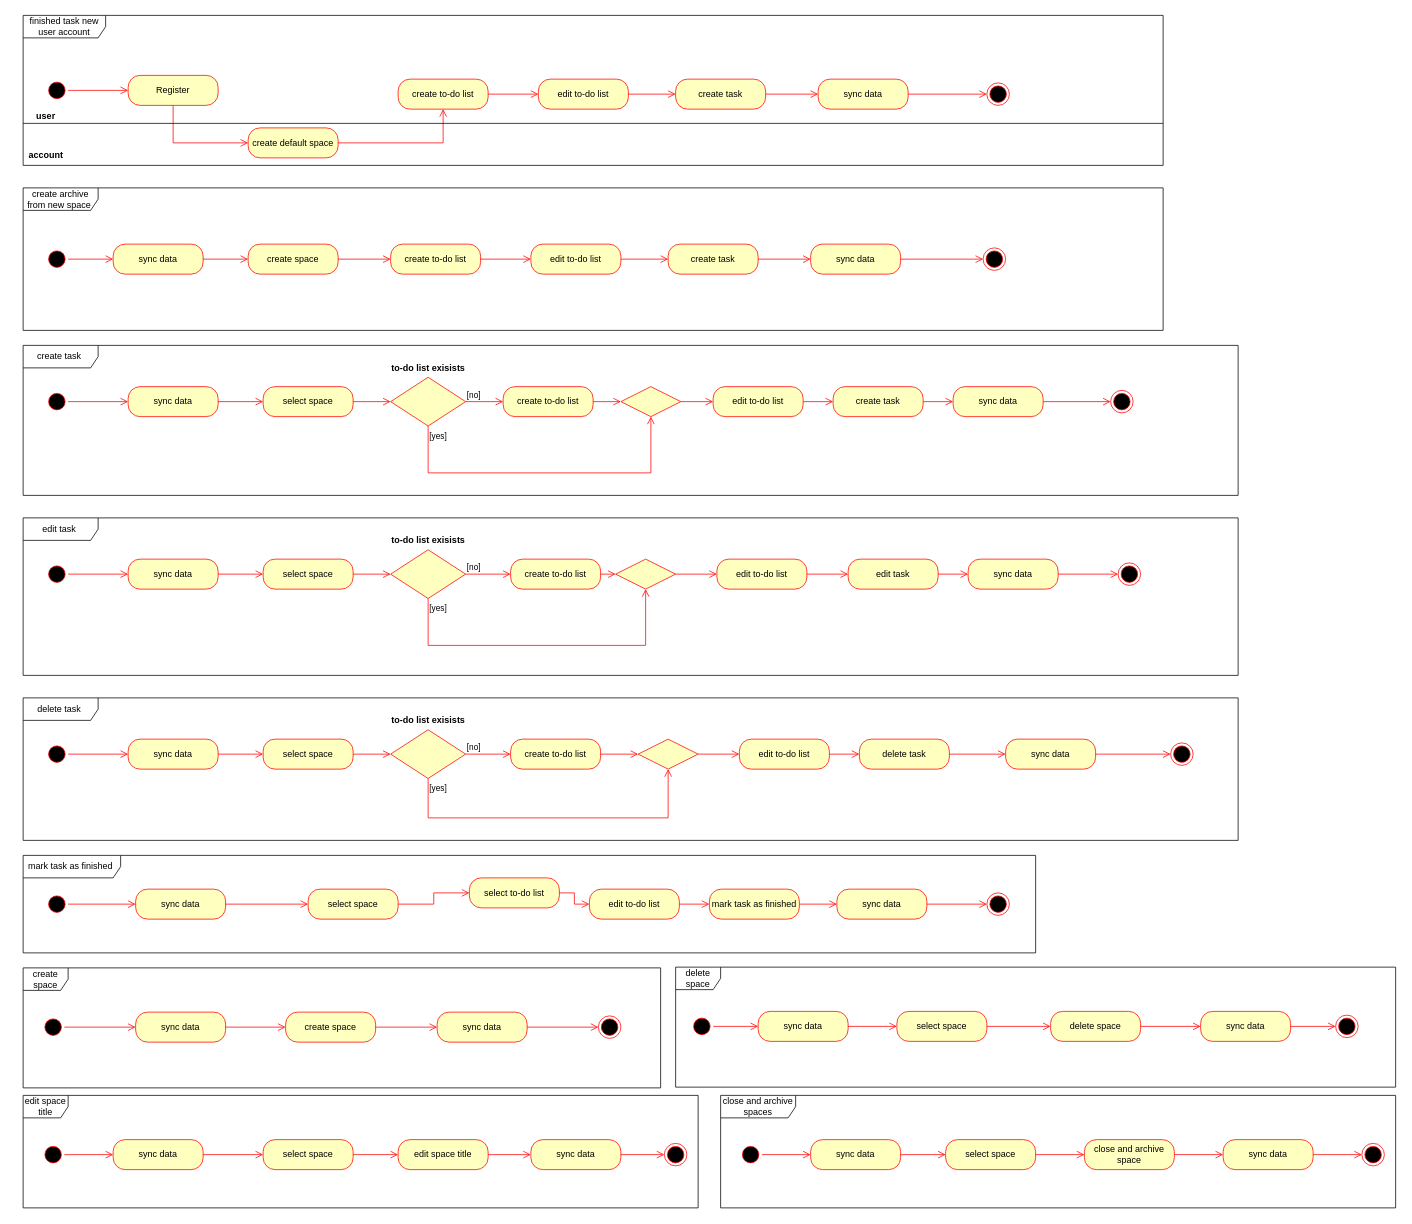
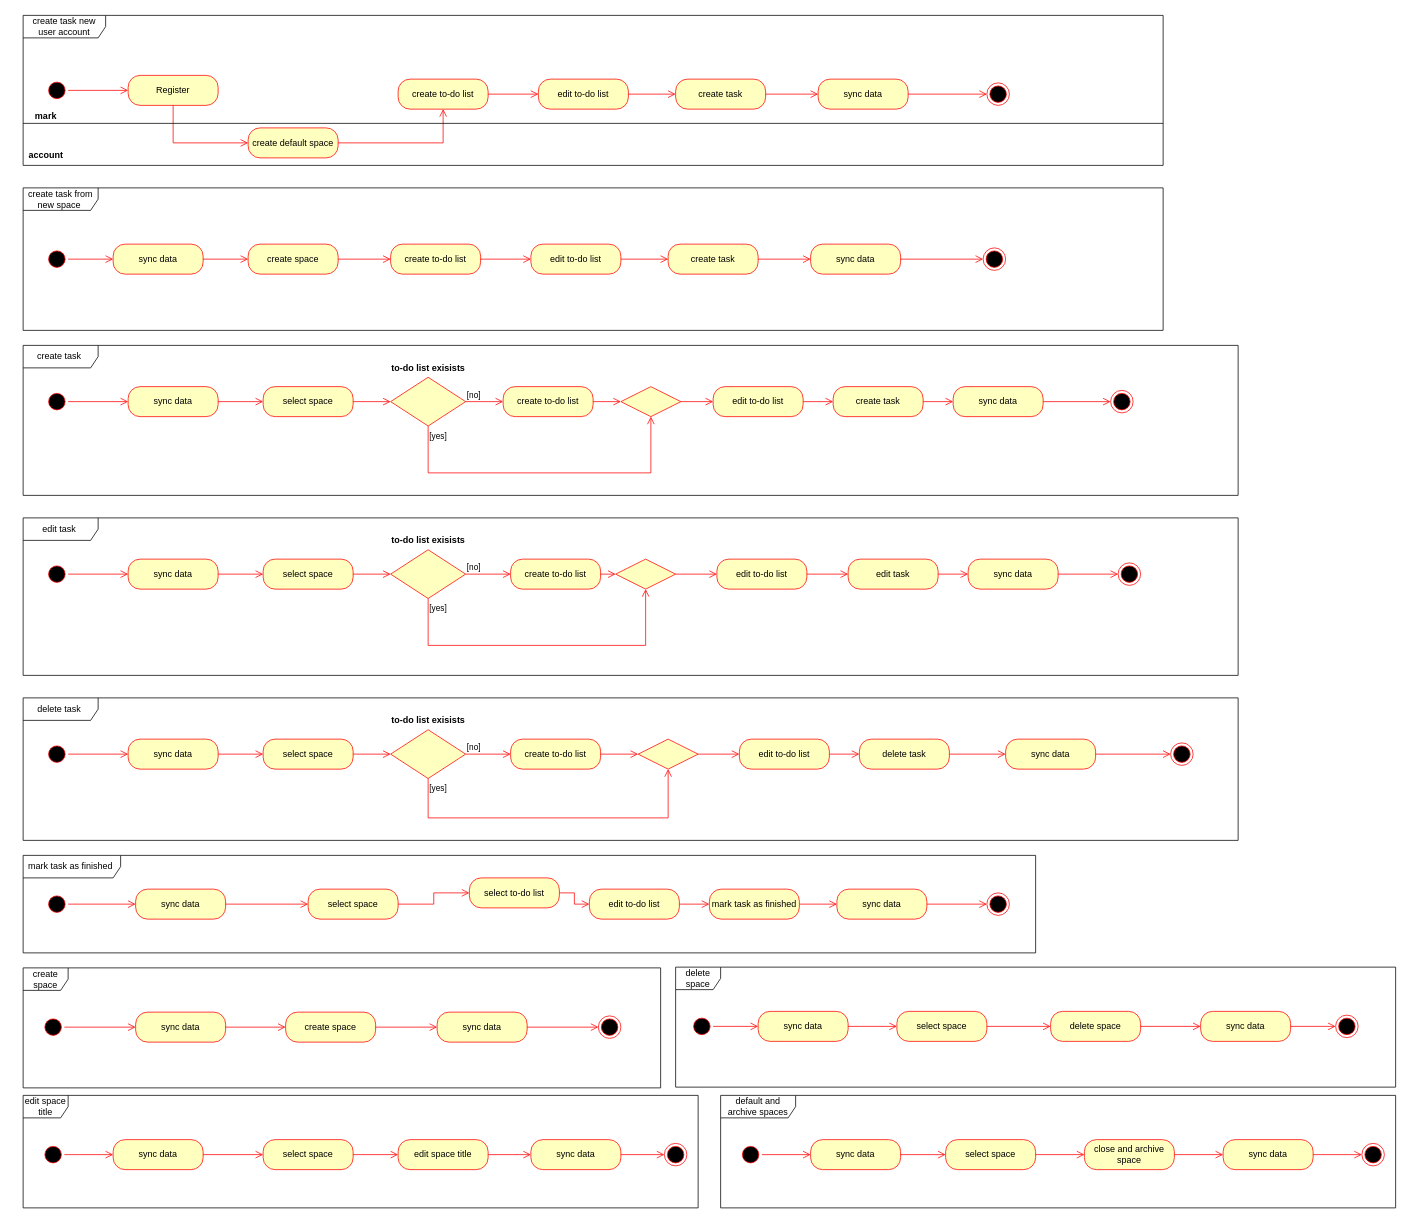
node "finished task new user account": label "finished task new user account" -> "create task new user account"
node "user": label "user" -> "mark"
node "create archive from new space": label "create archive from new space" -> "create task from new space"
node "close and archive spaces": label "close and archive spaces" -> "default and archive spaces"
